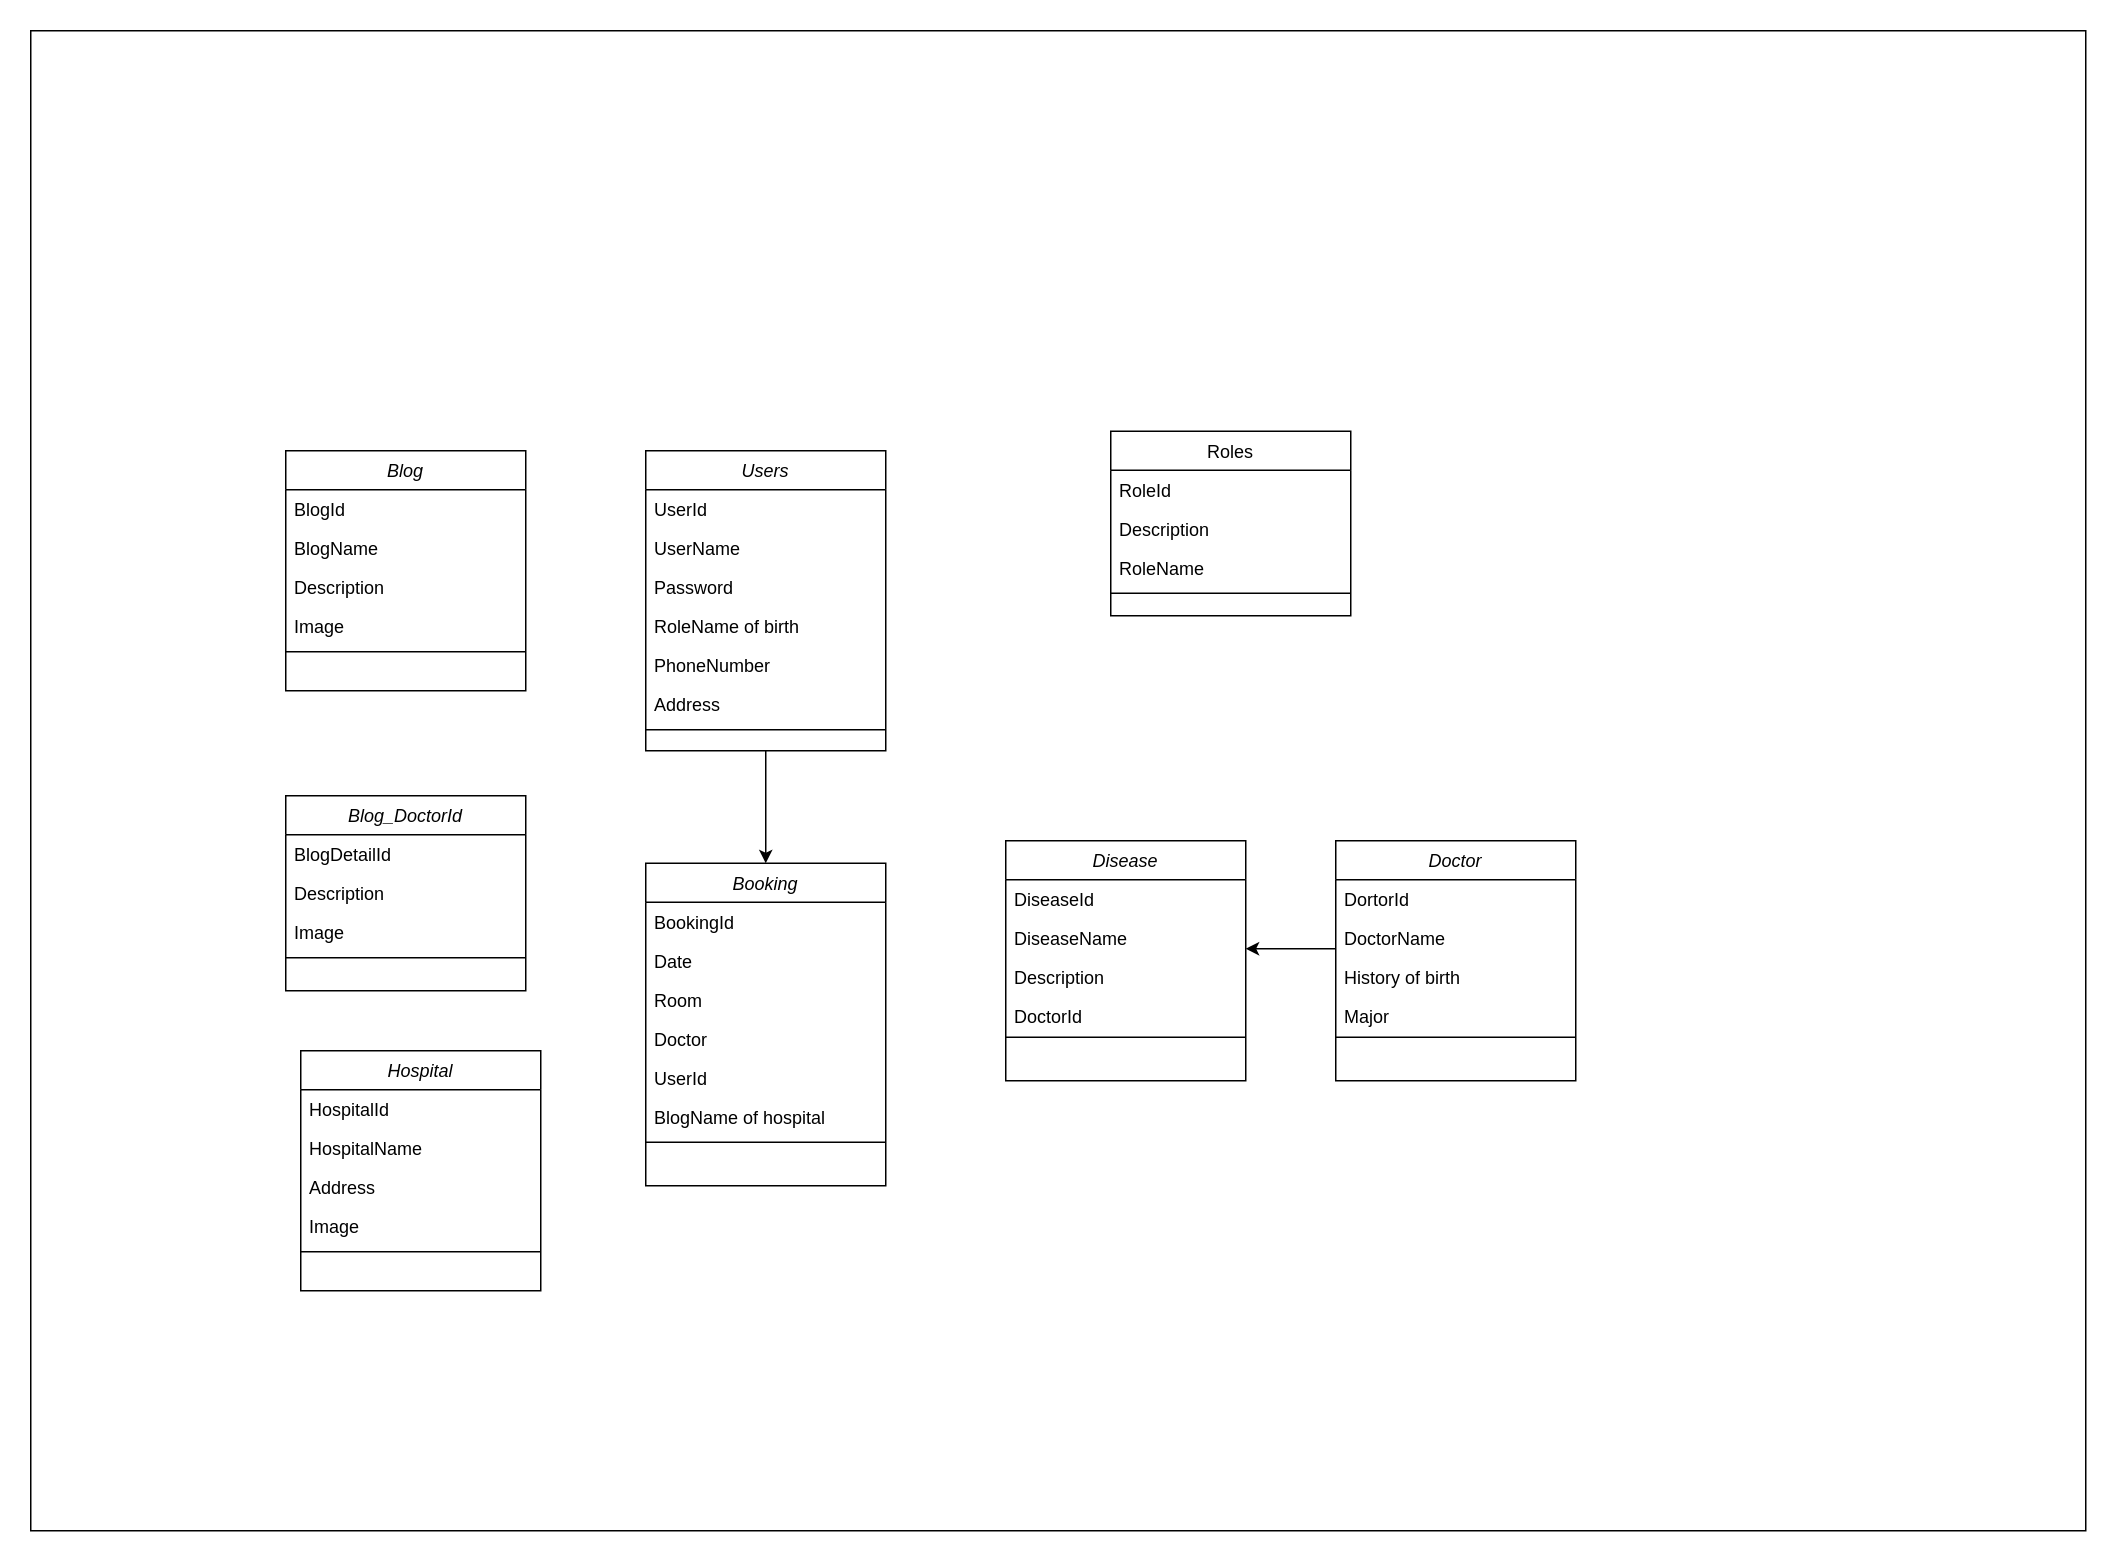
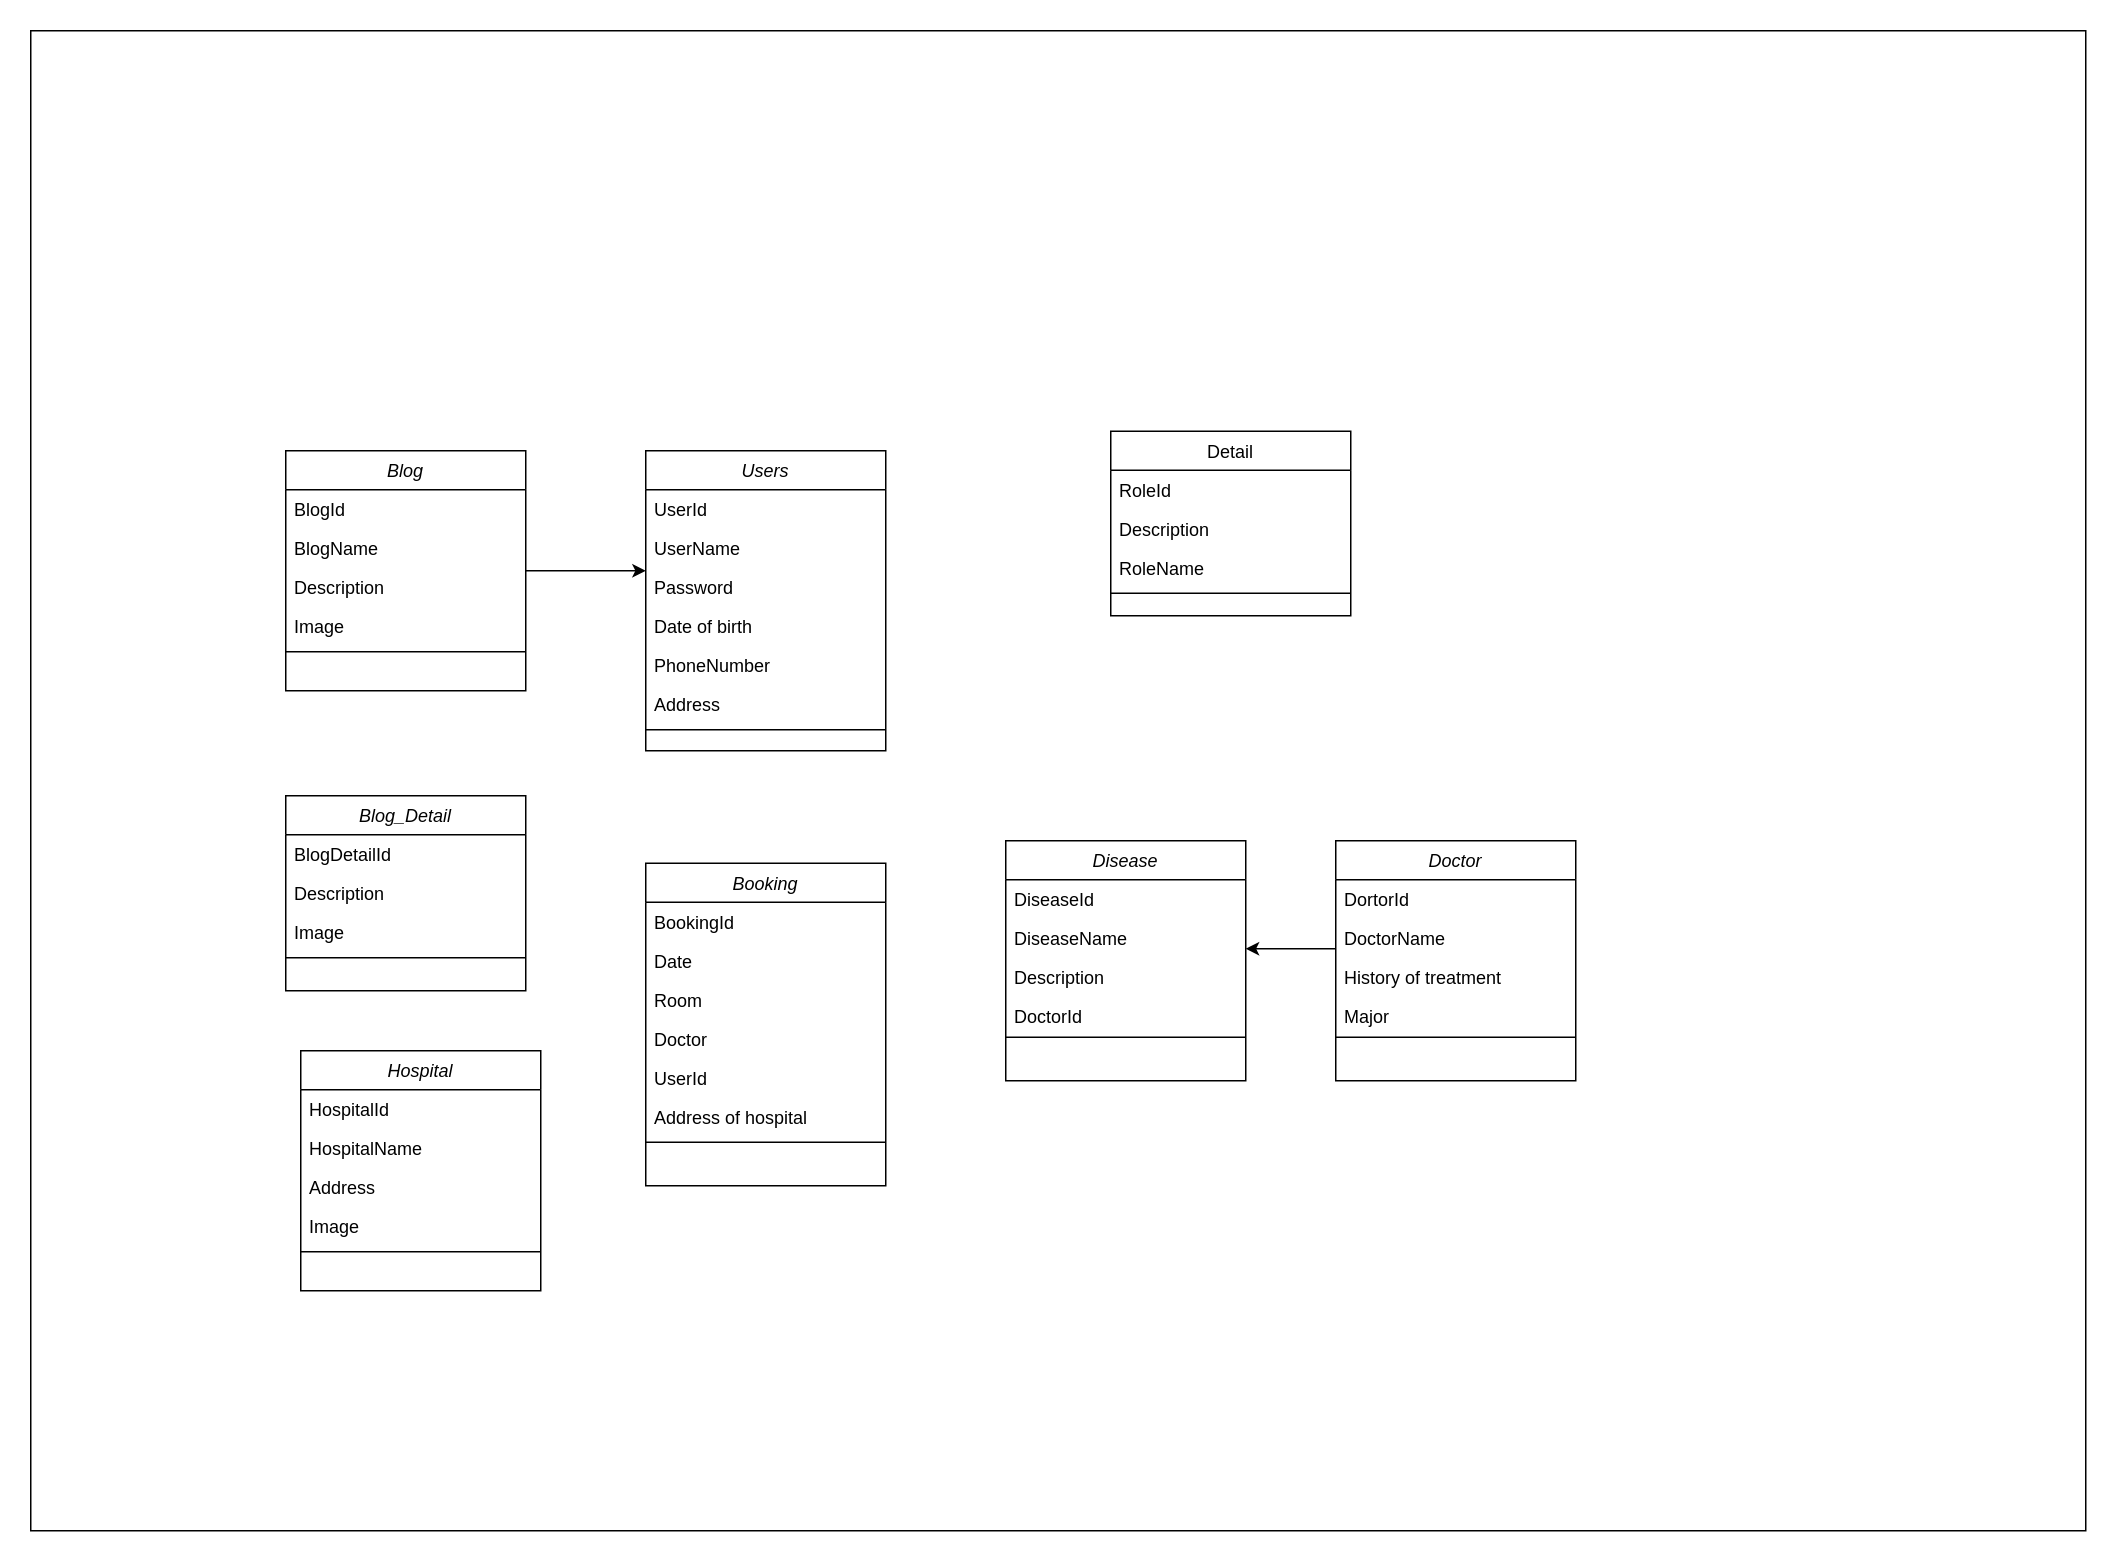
node "Roles": label "Roles" -> "Detail"
edge "Blog" -> "Password": added
node "RoleName of birth": label "RoleName of birth" -> "Date of birth"
edge "Users" -> "Booking": removed
node "Blog_DoctorId": label "Blog_DoctorId" -> "Blog_Detail"
node "History of birth": label "History of birth" -> "History of treatment"
node "BlogName of hospital": label "BlogName of hospital" -> "Address of hospital"
